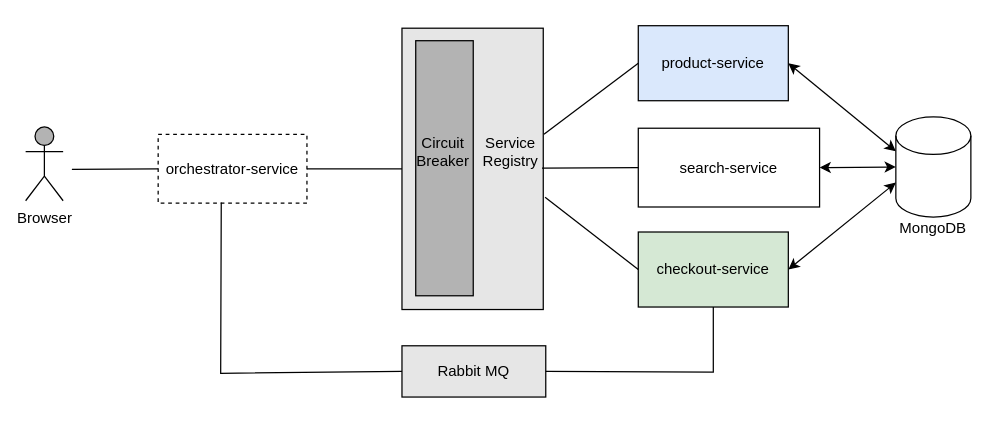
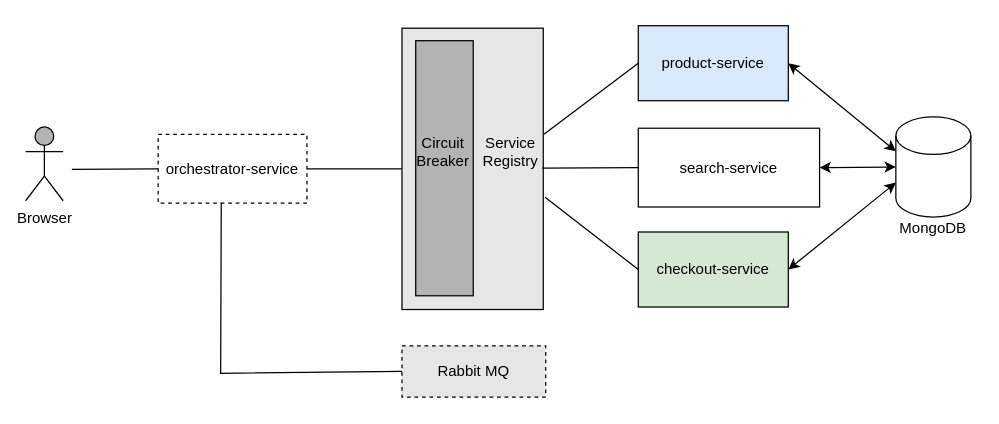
node "Rabbit MQ": style solid -> dashed
edge "checkout-service" -- "Rabbit MQ": removed
